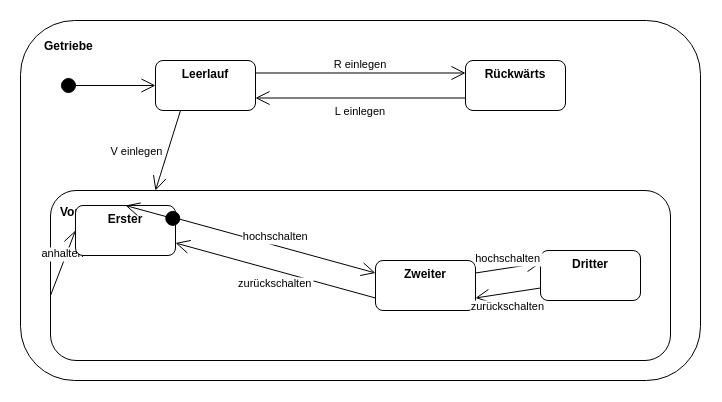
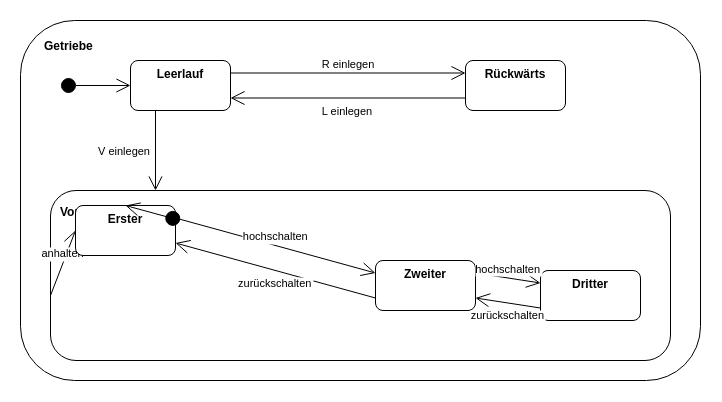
node "Leerlauf": moved (206, 86) -> (181, 86)
node "Dritter": moved (591, 276) -> (591, 296)
